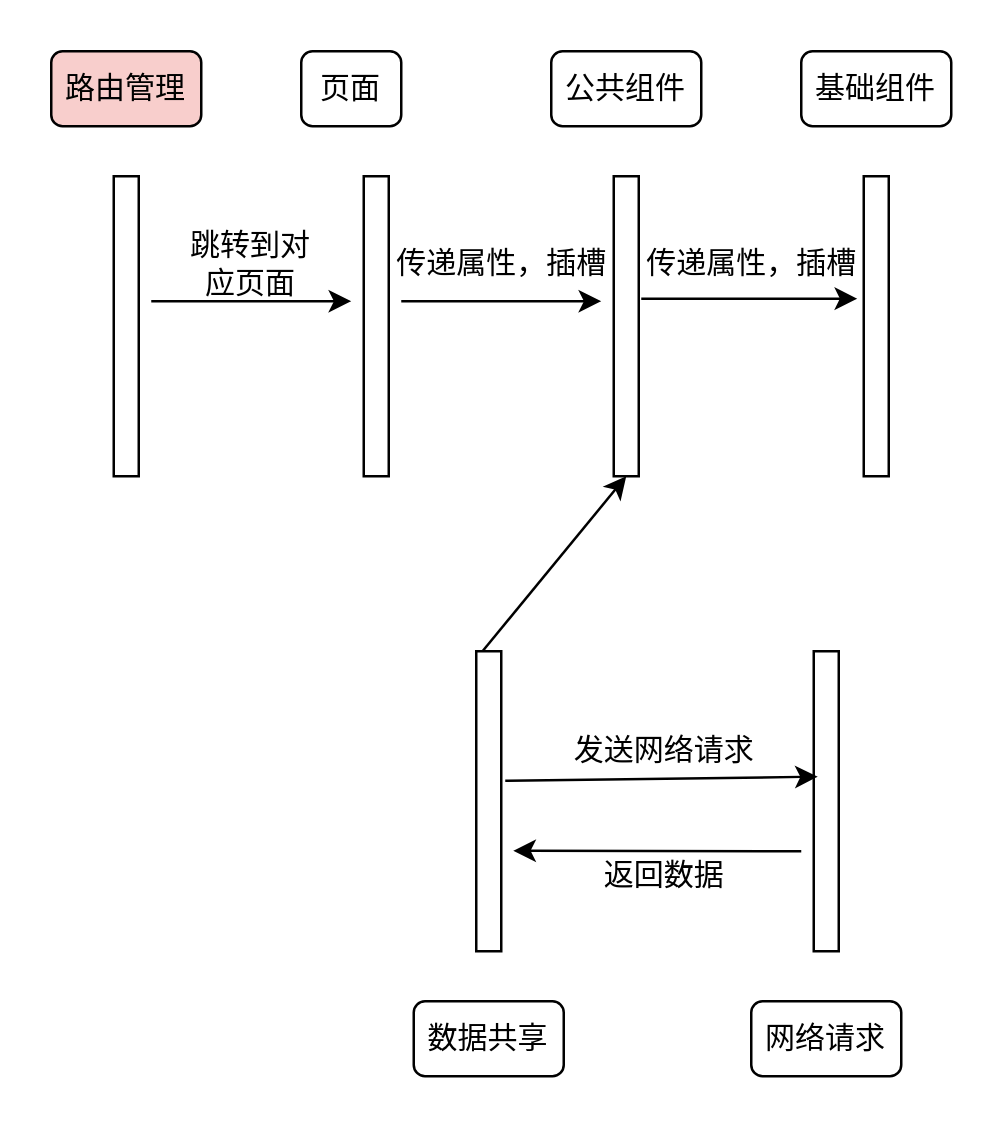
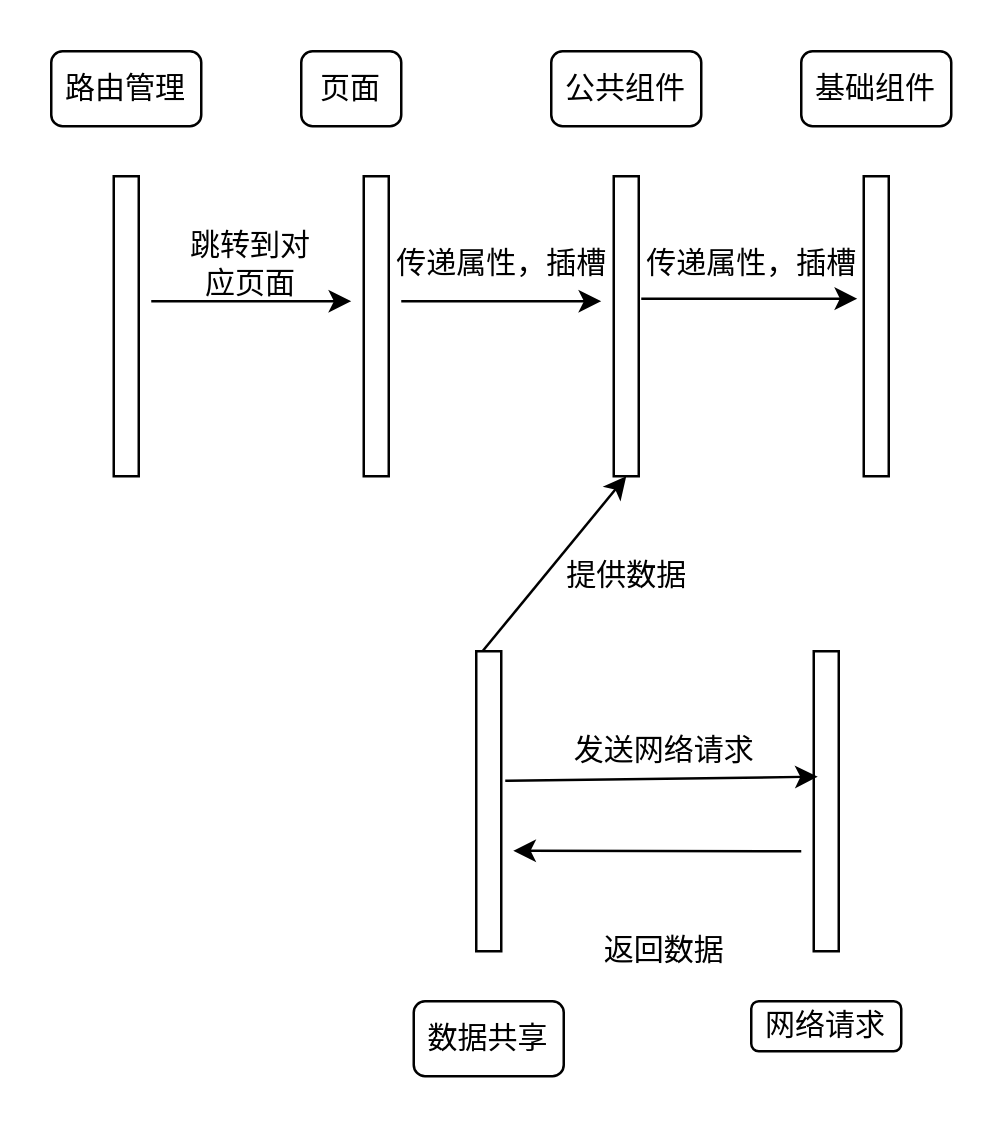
node "路由管理": fillcolor #f8cecc -> #ffffff
node "提供数据": added
node "返回数据": moved (664, 876) -> (664, 951)
node "网络请求": size 150x75 -> 150x50
